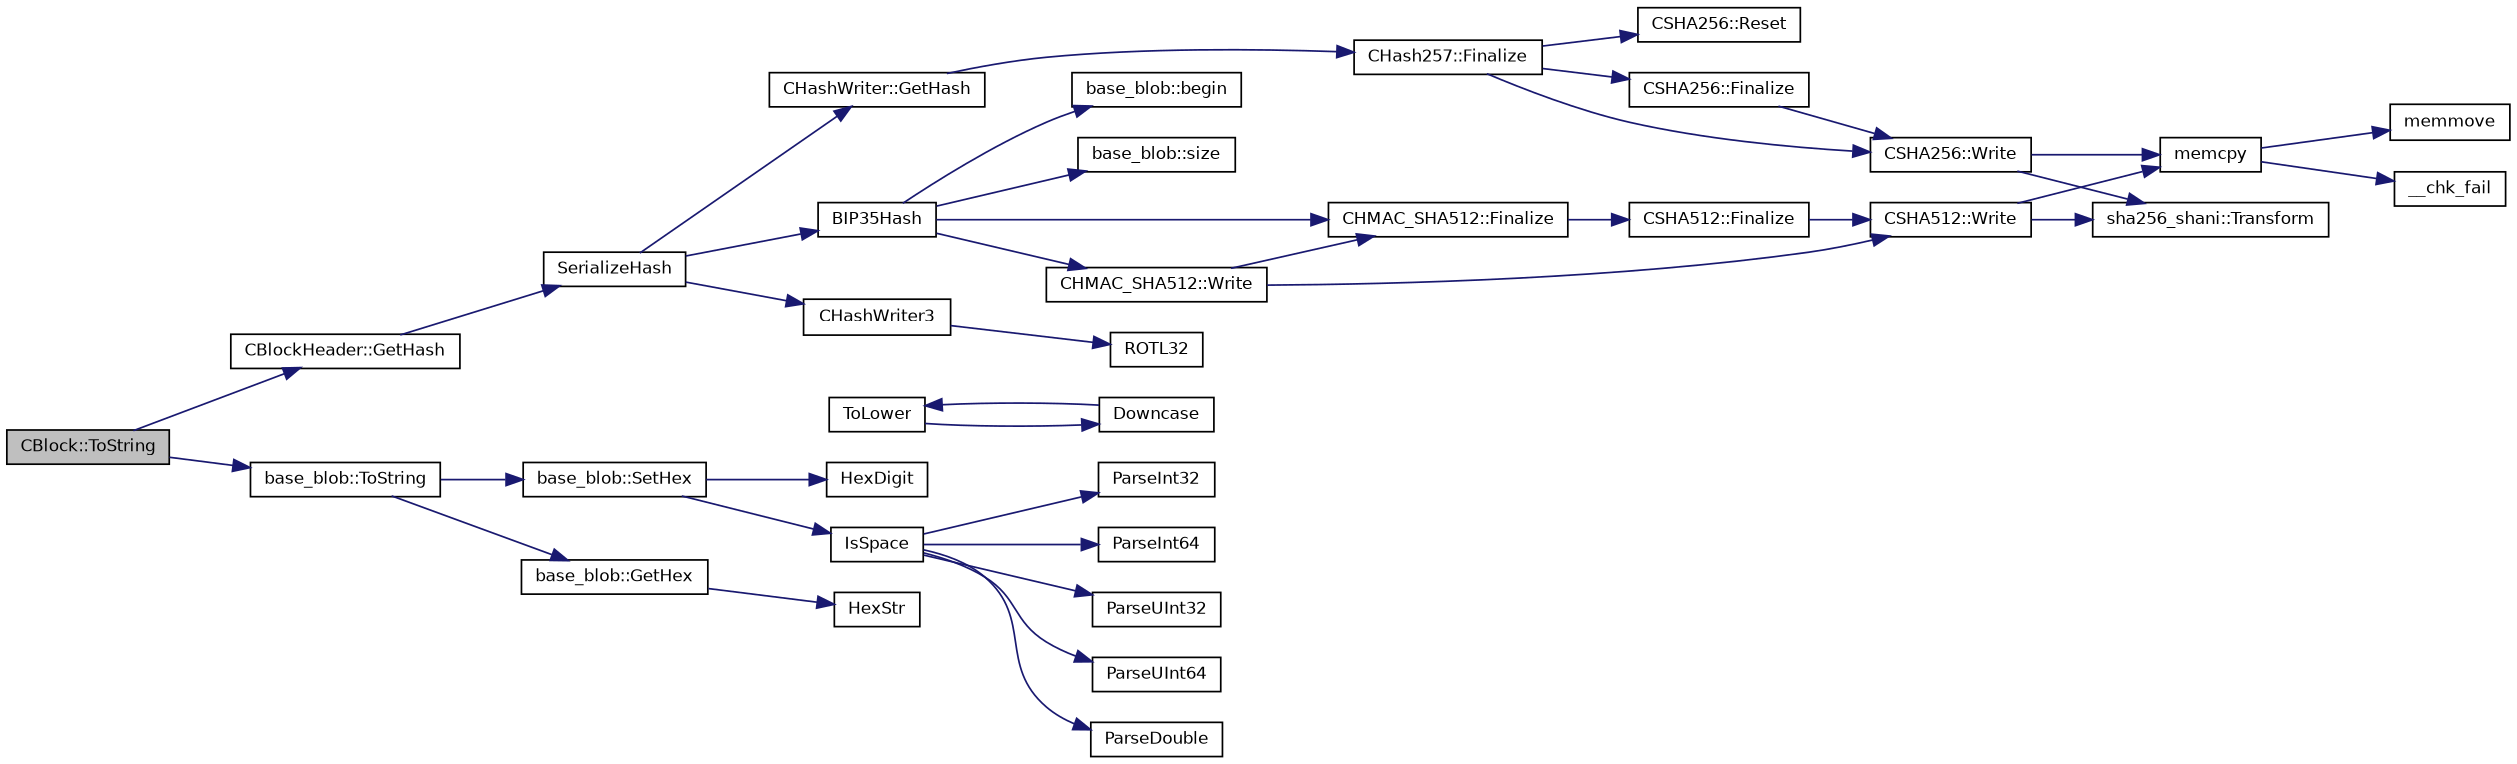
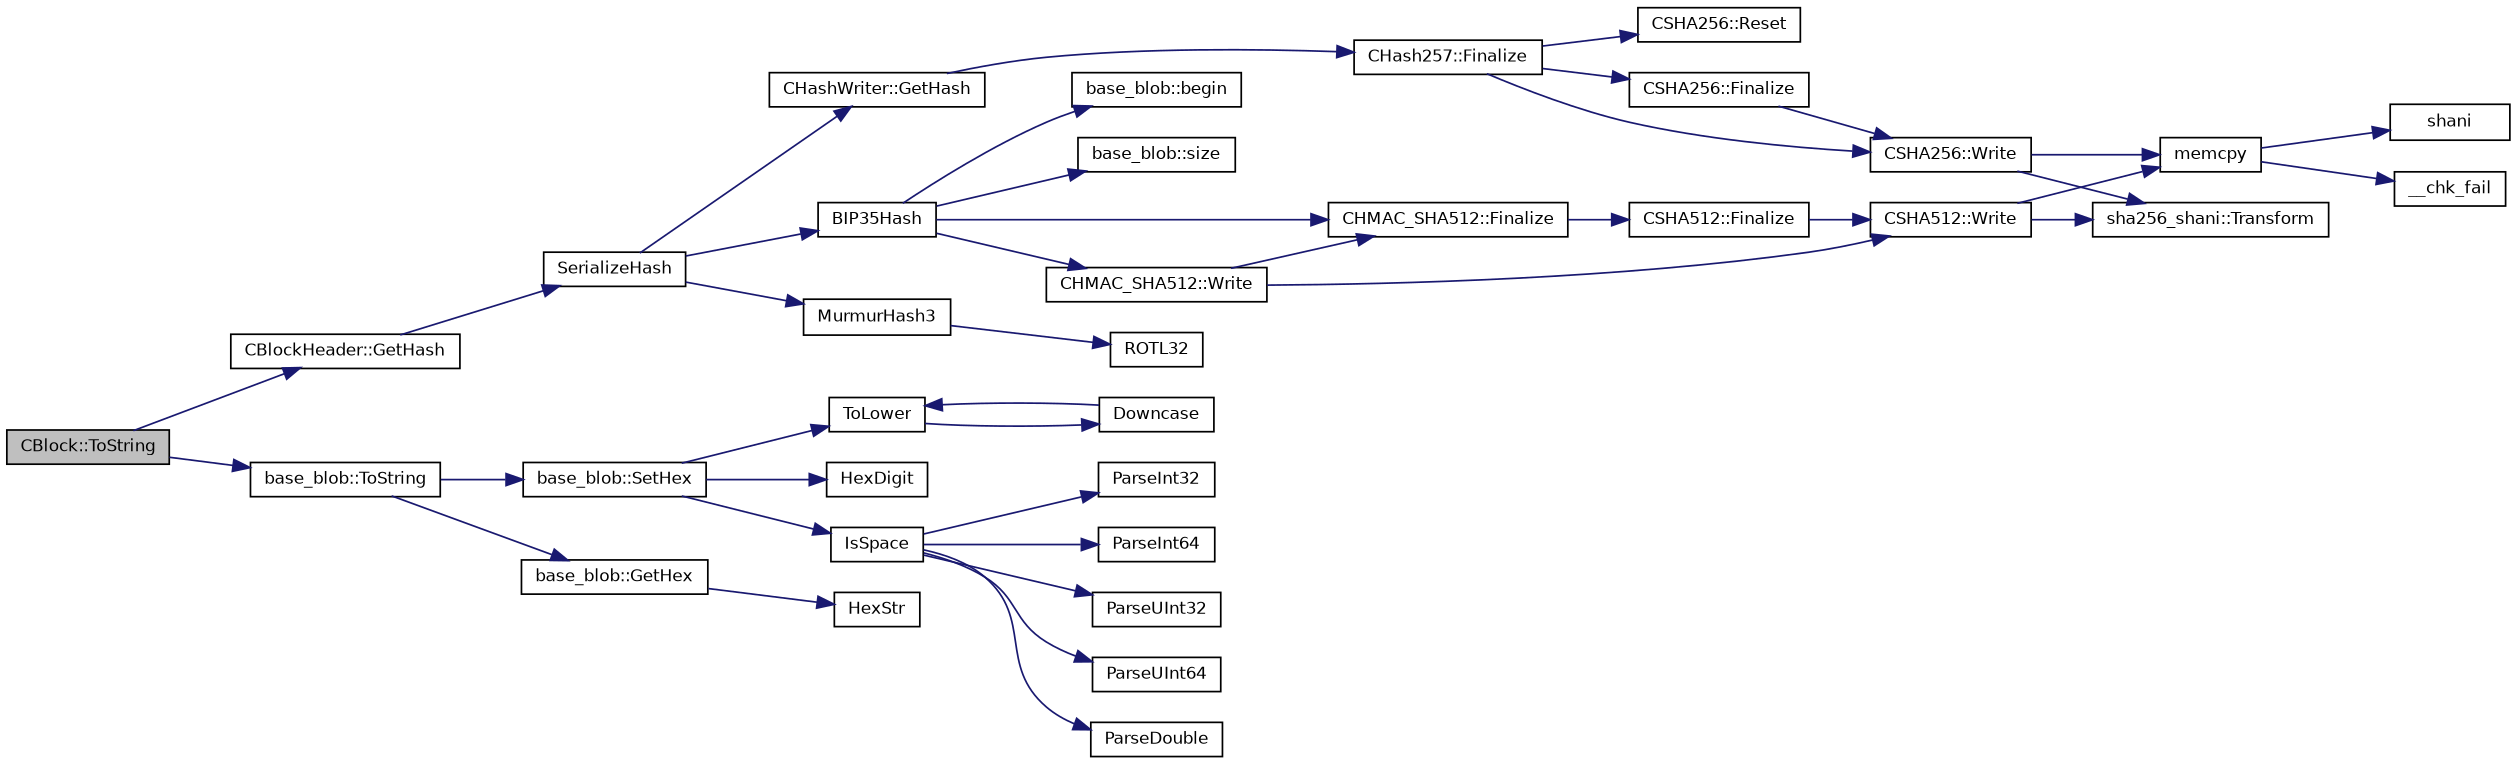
node "memmove": label "memmove" -> "shani"
node "CHashWriter3": label "CHashWriter3" -> "MurmurHash3"
edge "base_blob::SetHex" -> "ToLower": added
